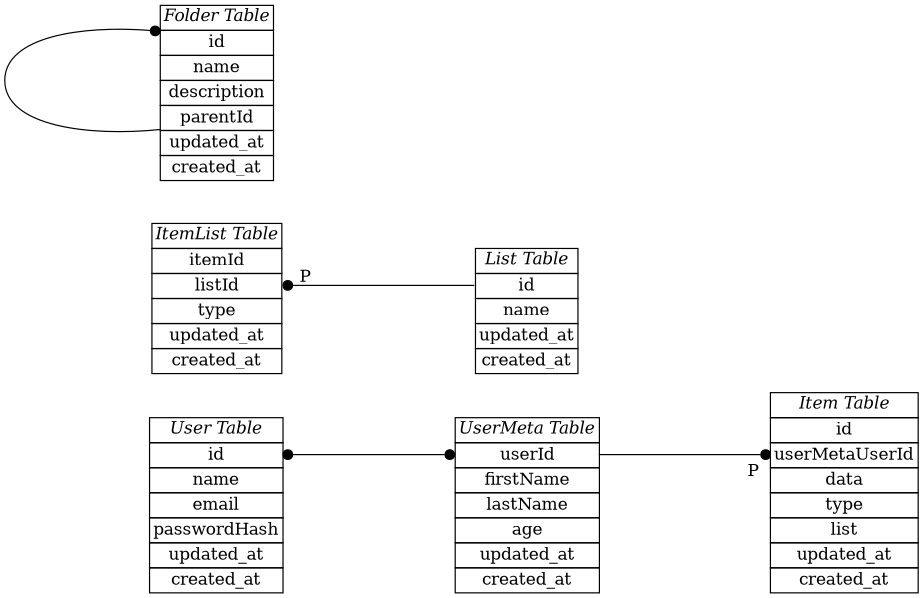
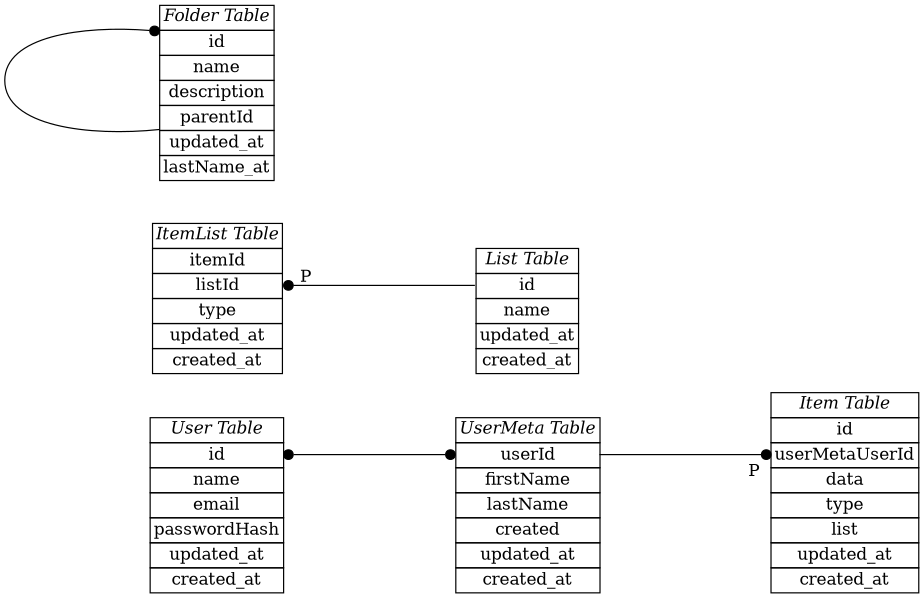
node "Folder Table": text "created_at" -> "lastName_at"
node "UserMeta Table": text "age" -> "created"
